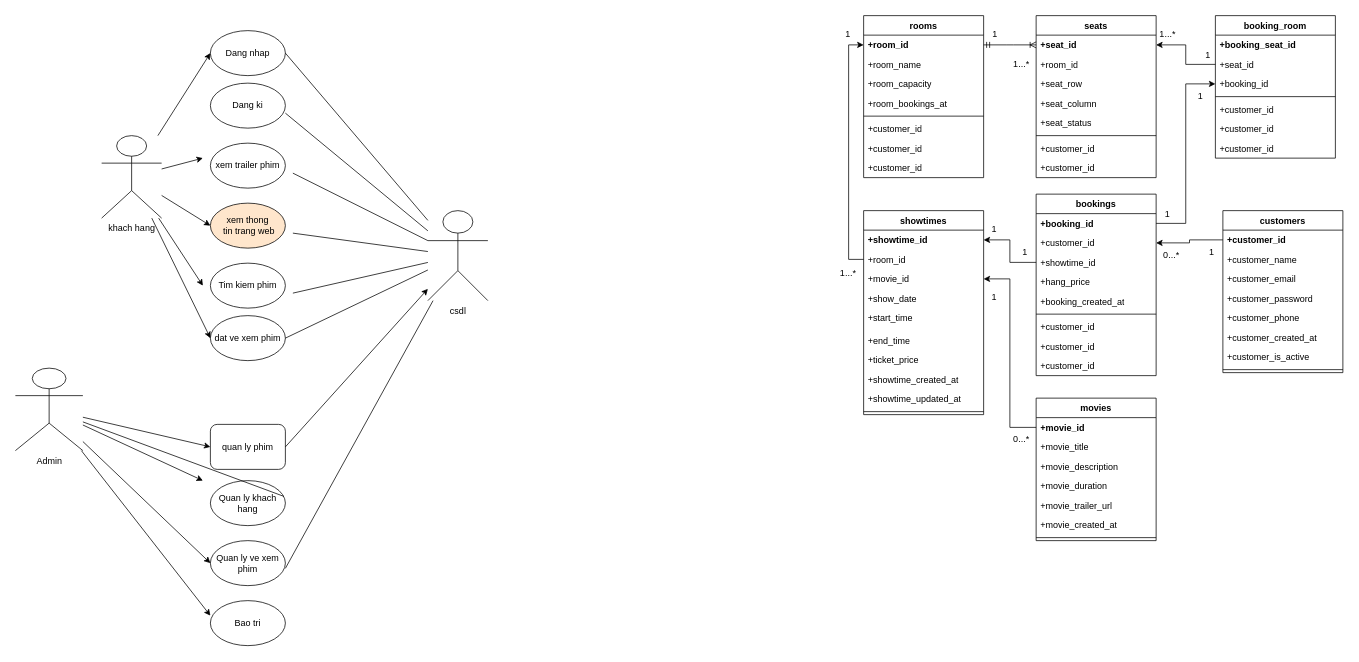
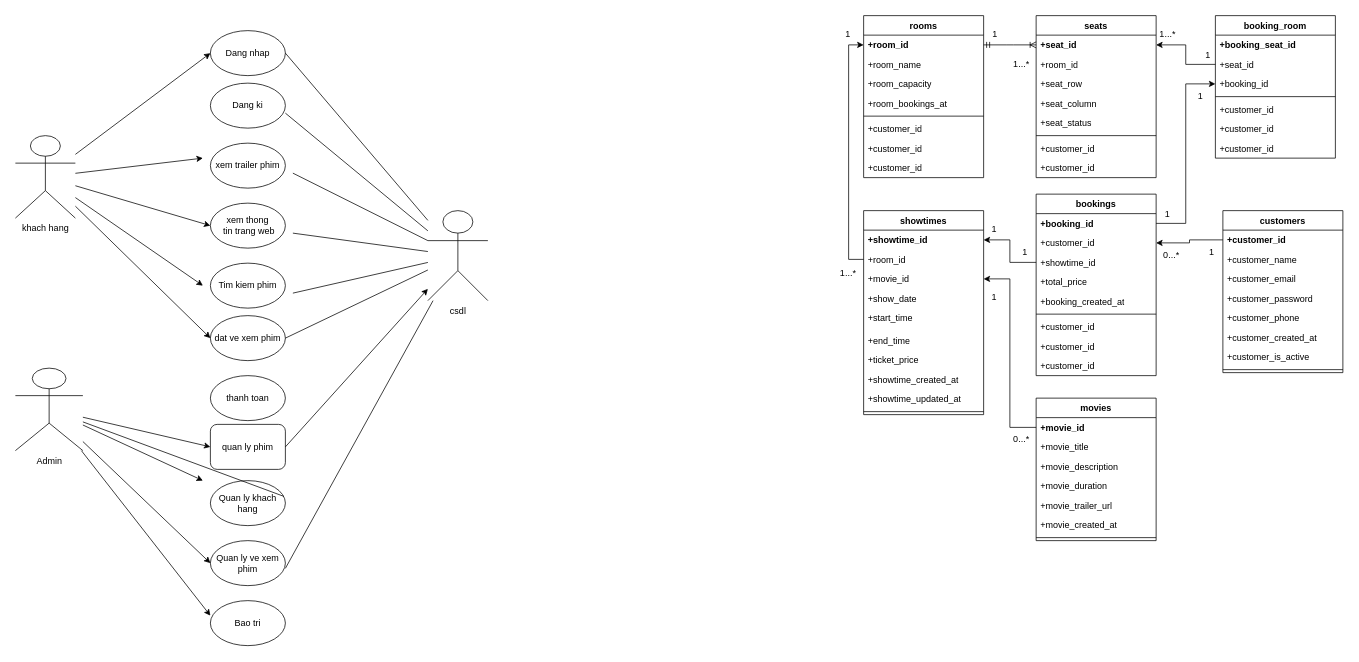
node "khach hang": moved (132, 177) -> (45, 177)
node "xem thong tin trang web": fillcolor #ffe6cc -> #ffffff
node "+hang_price": label "+hang_price" -> "+total_price"
node "thanh toan": added
